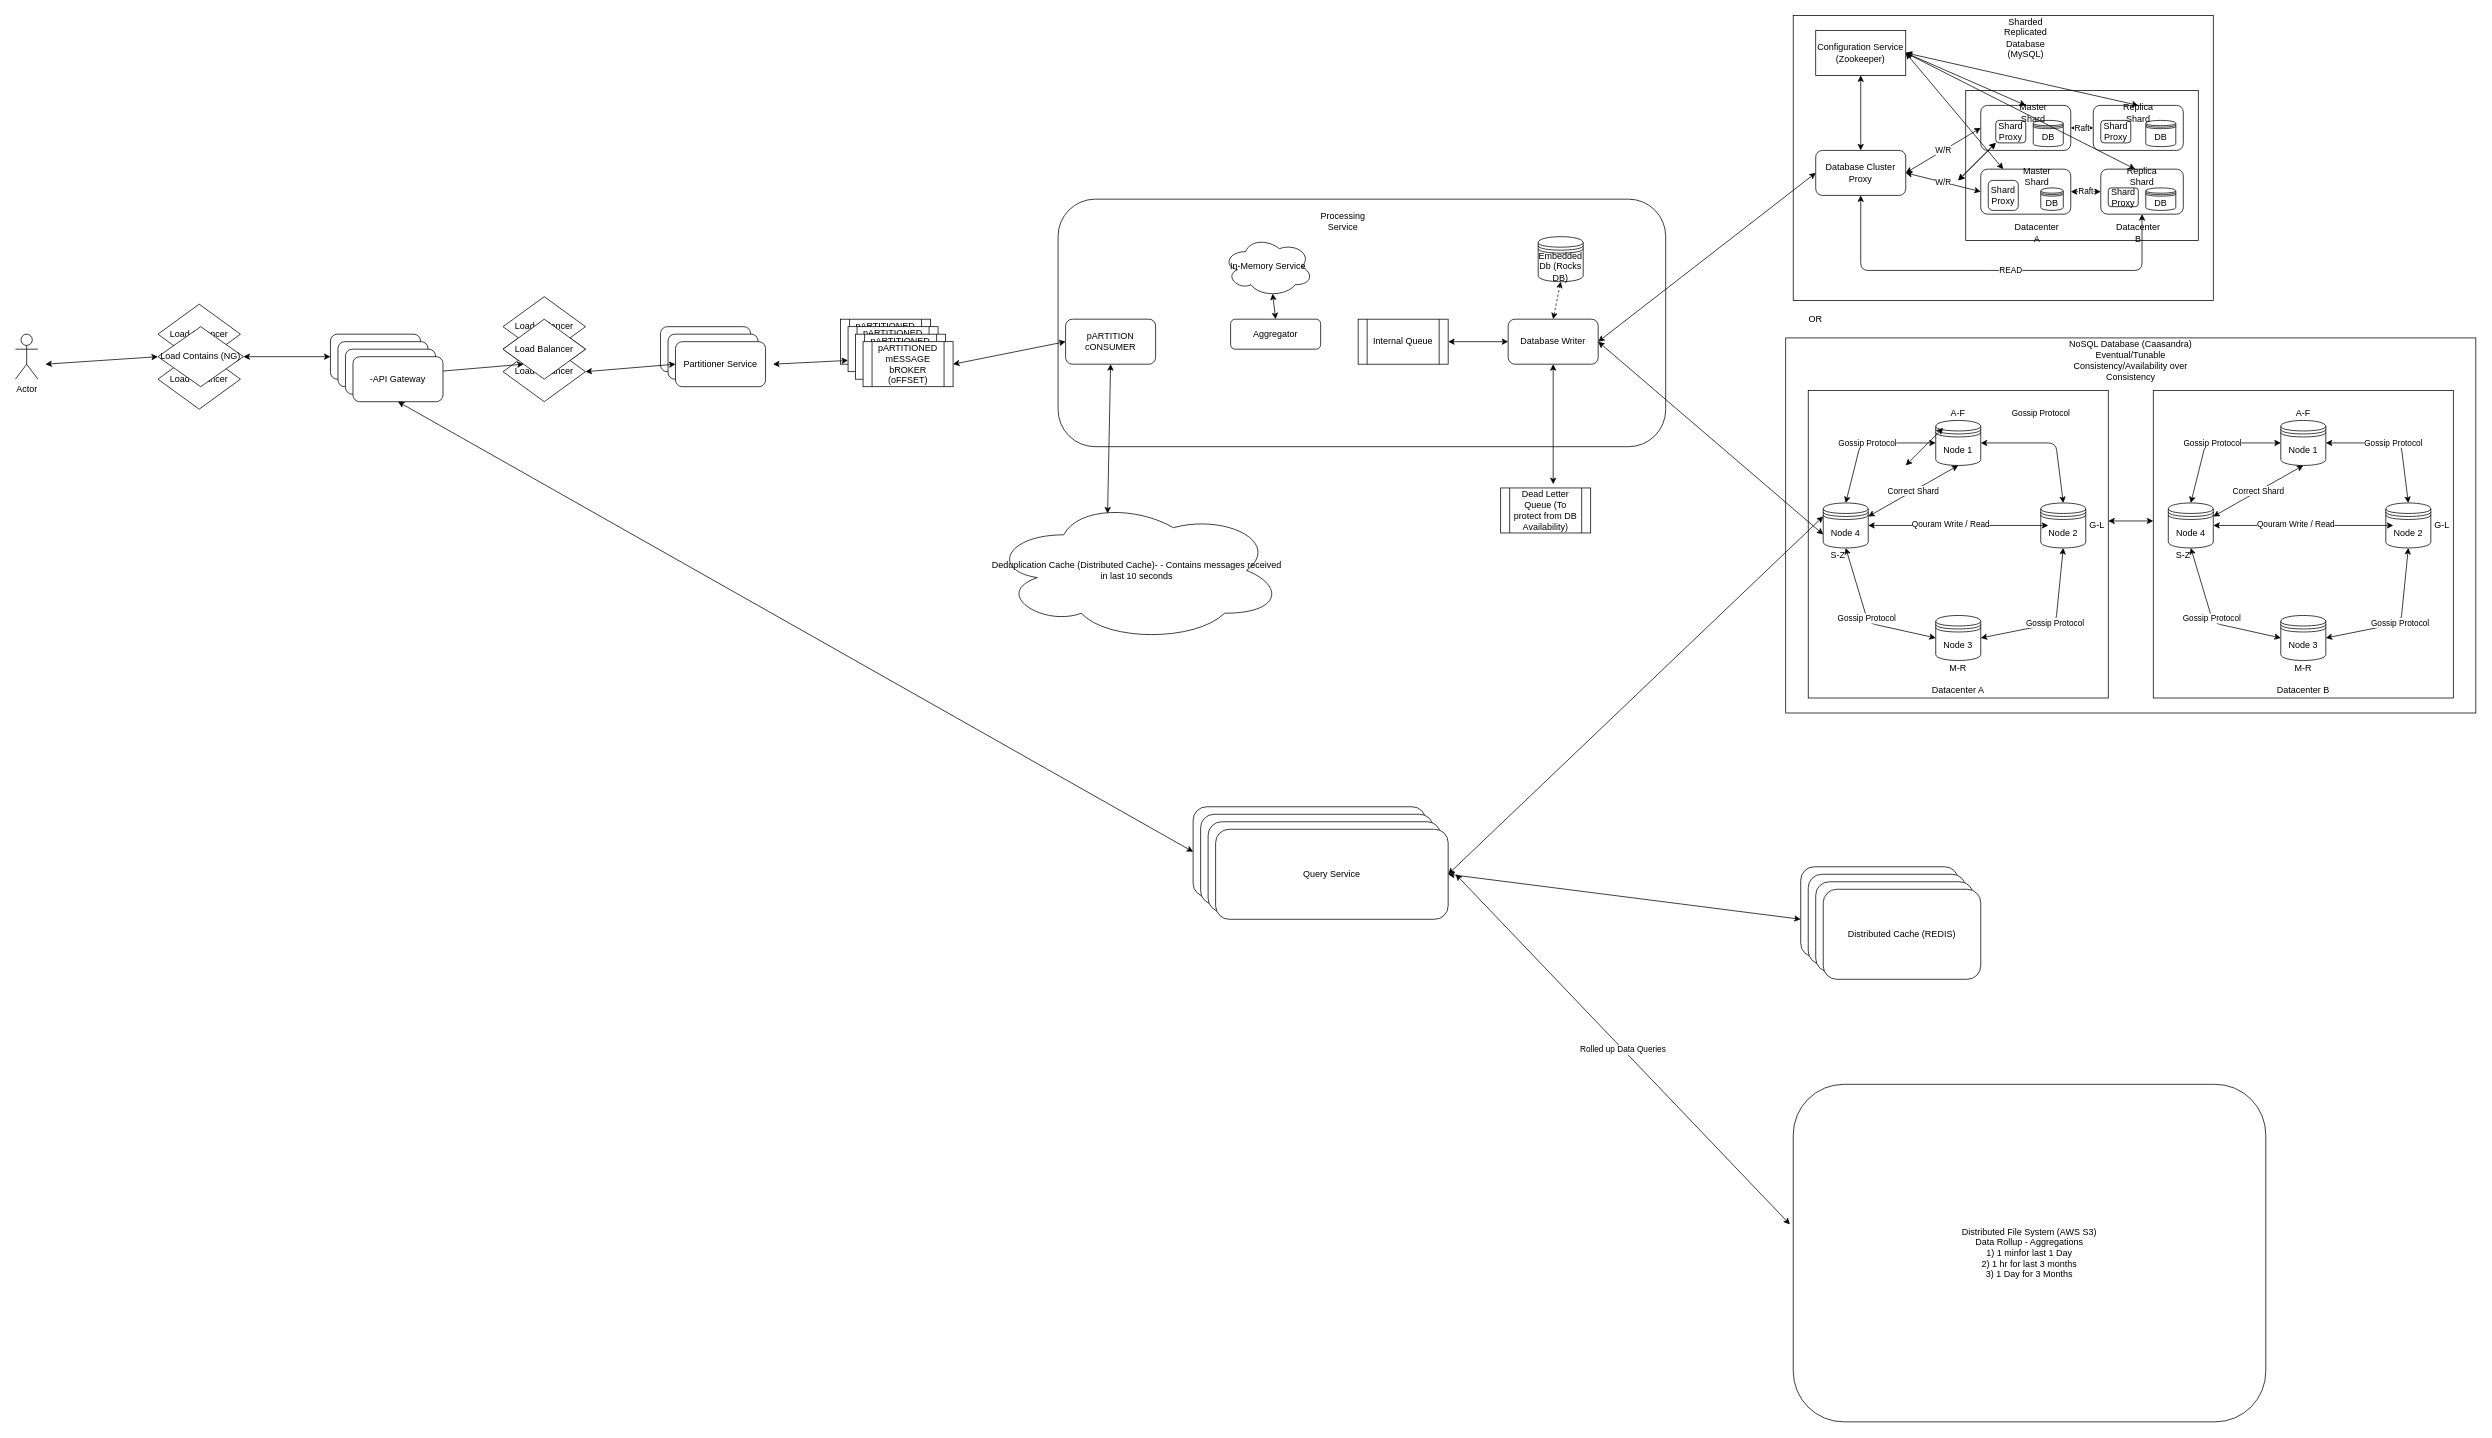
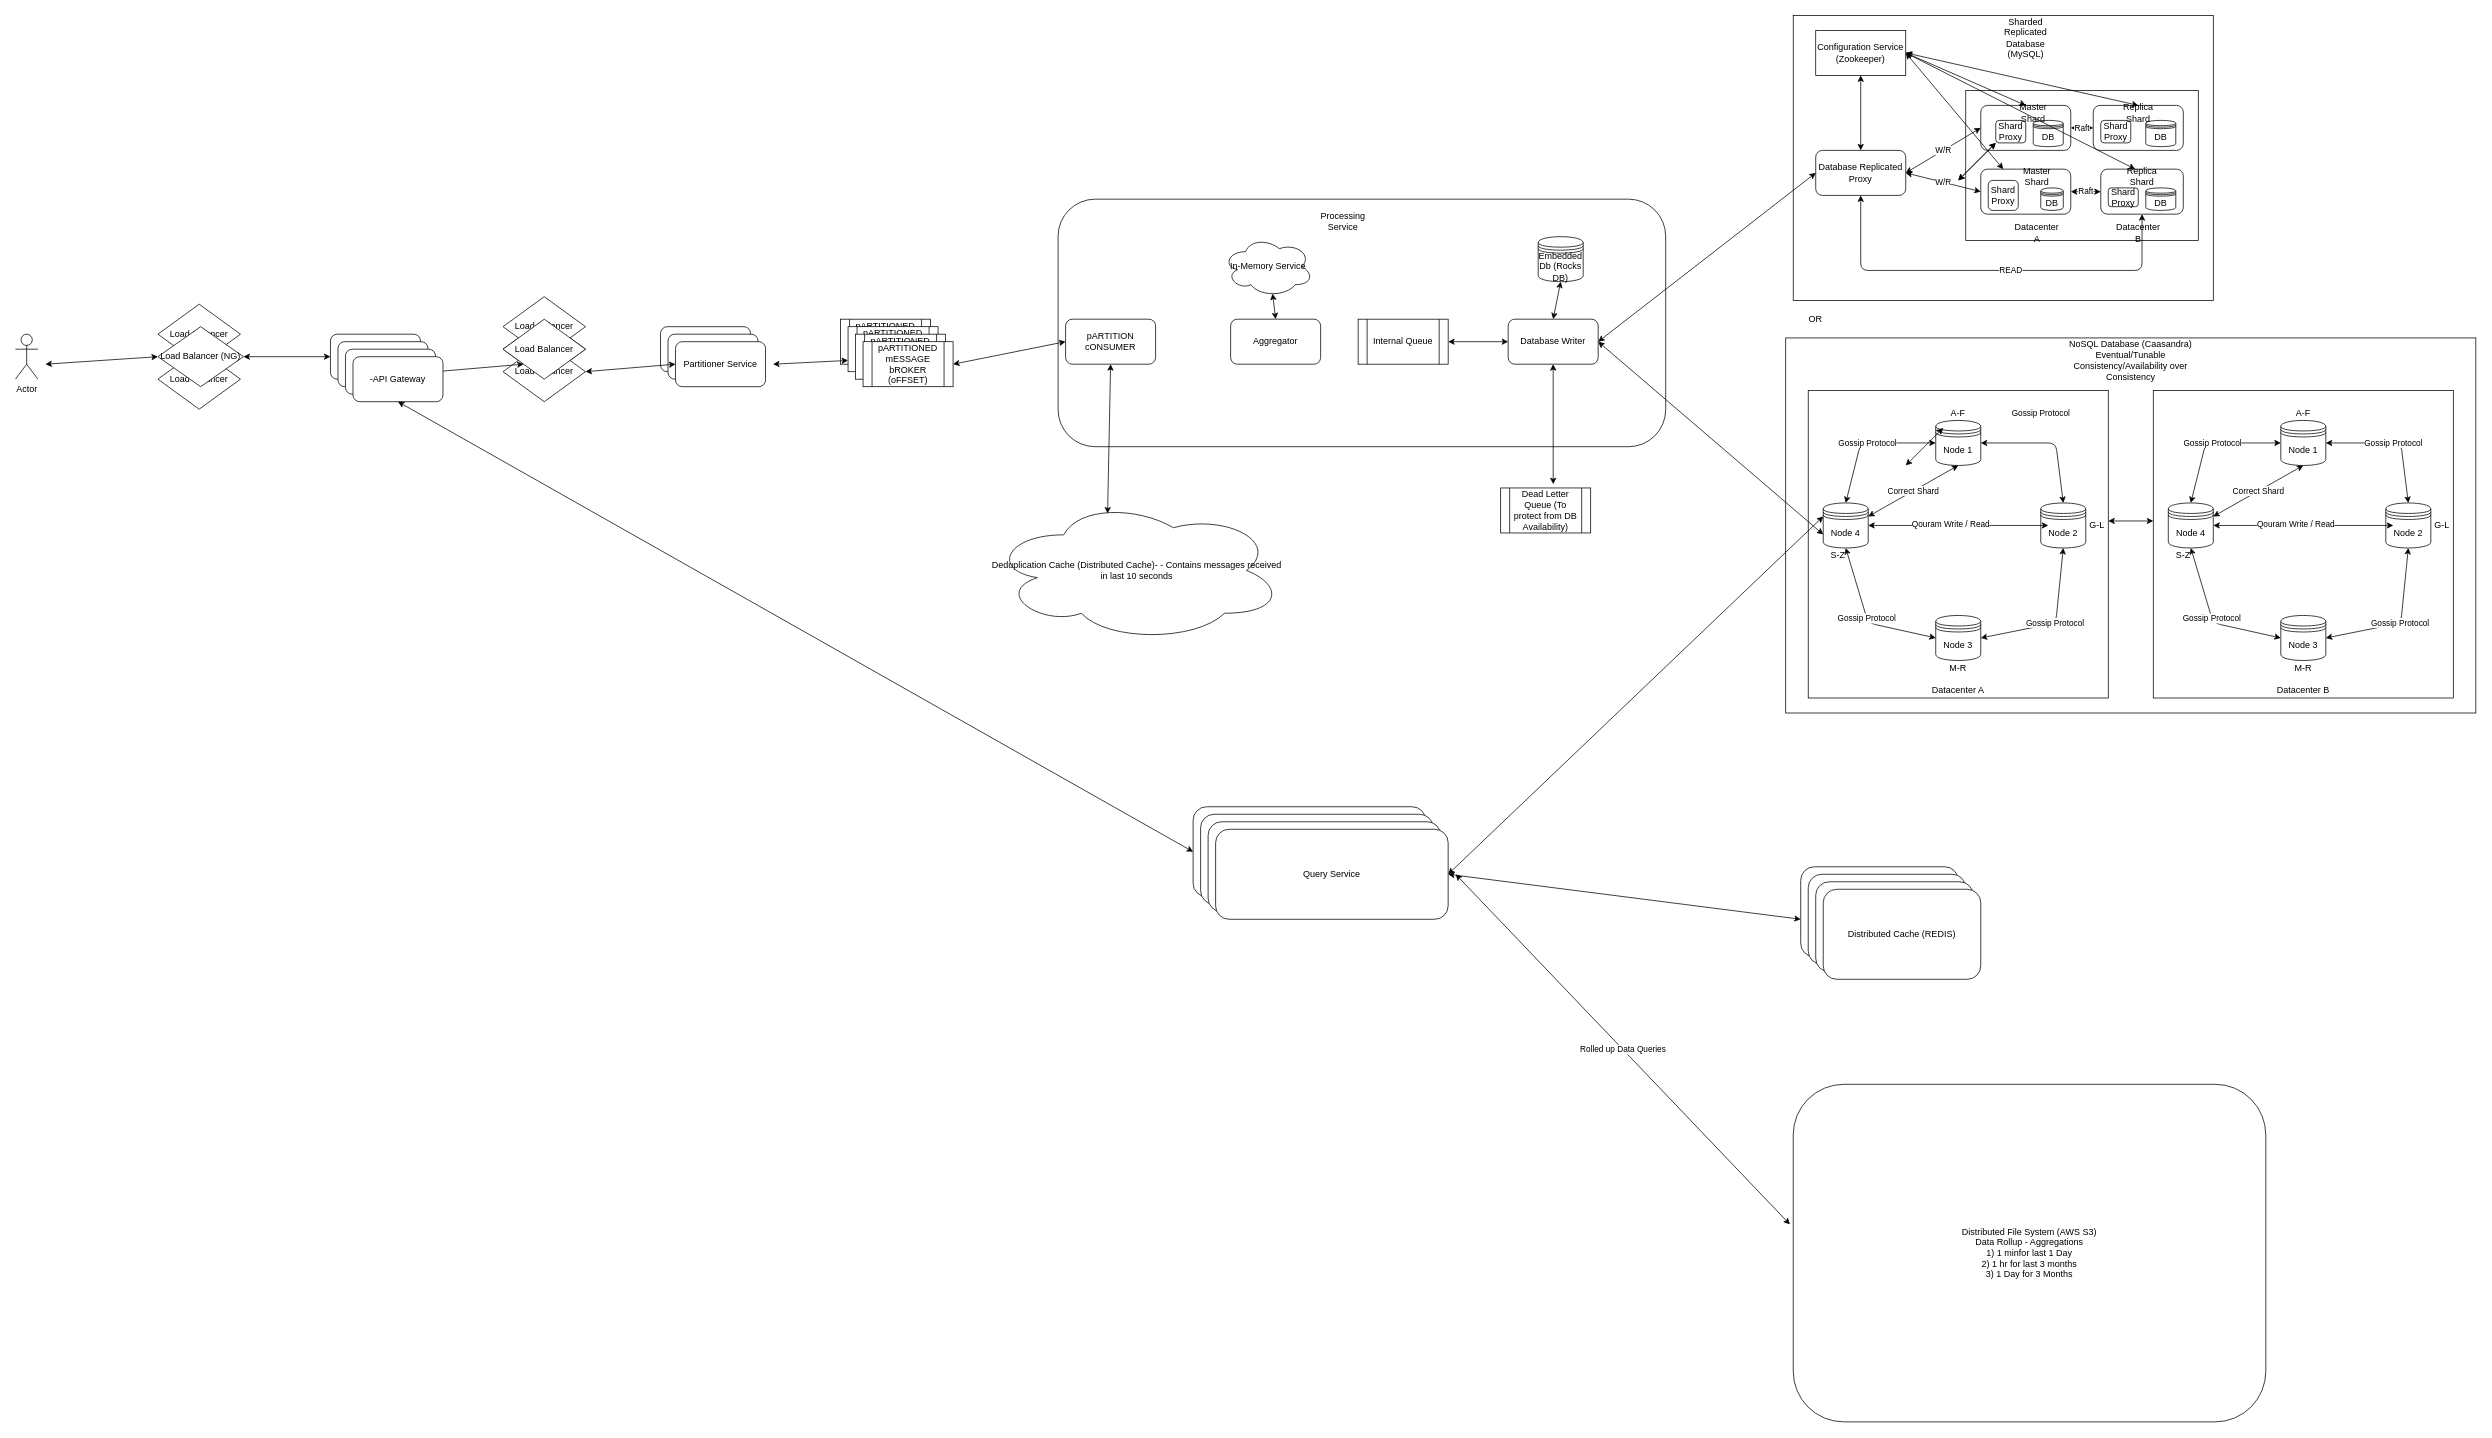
node "Database Cluster Proxy": label "Database Cluster Proxy" -> "Database Replicated Proxy"
edge "Embedded Db (Rocks DB)" -- "Database Writer": style dashed -> solid
node "Aggregator": size 90x30 -> 90x45
node "Load Contains (NG)": label "Load Contains (NG)" -> "Load Balancer (NG)"
